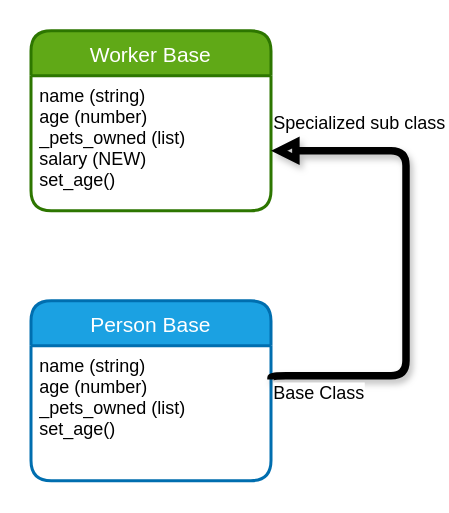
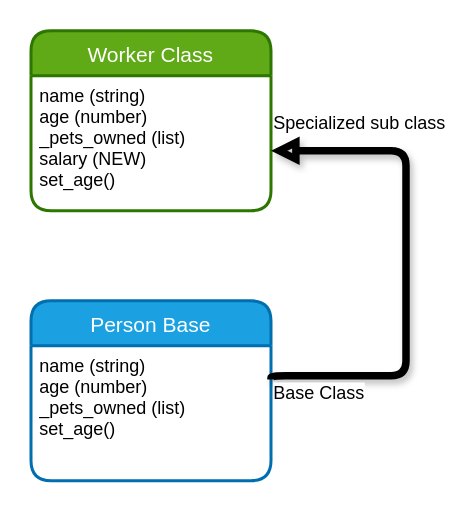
node "Worker Base": label "Worker Base" -> "Worker Class"
